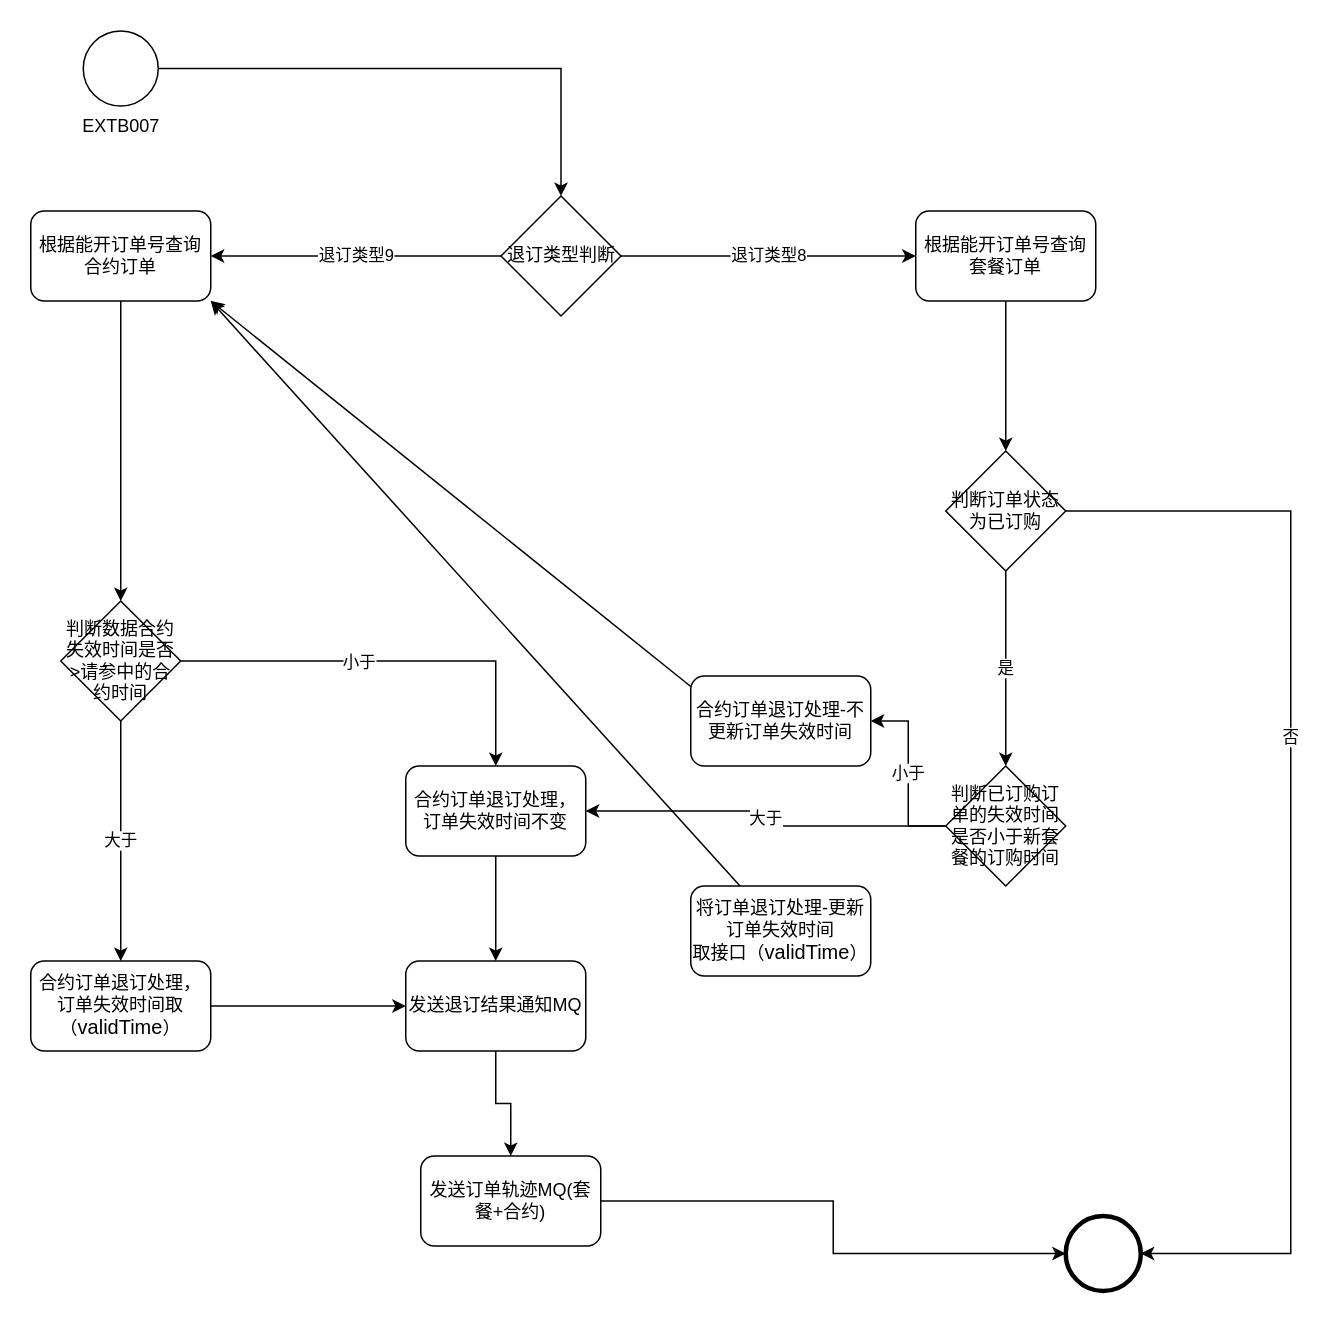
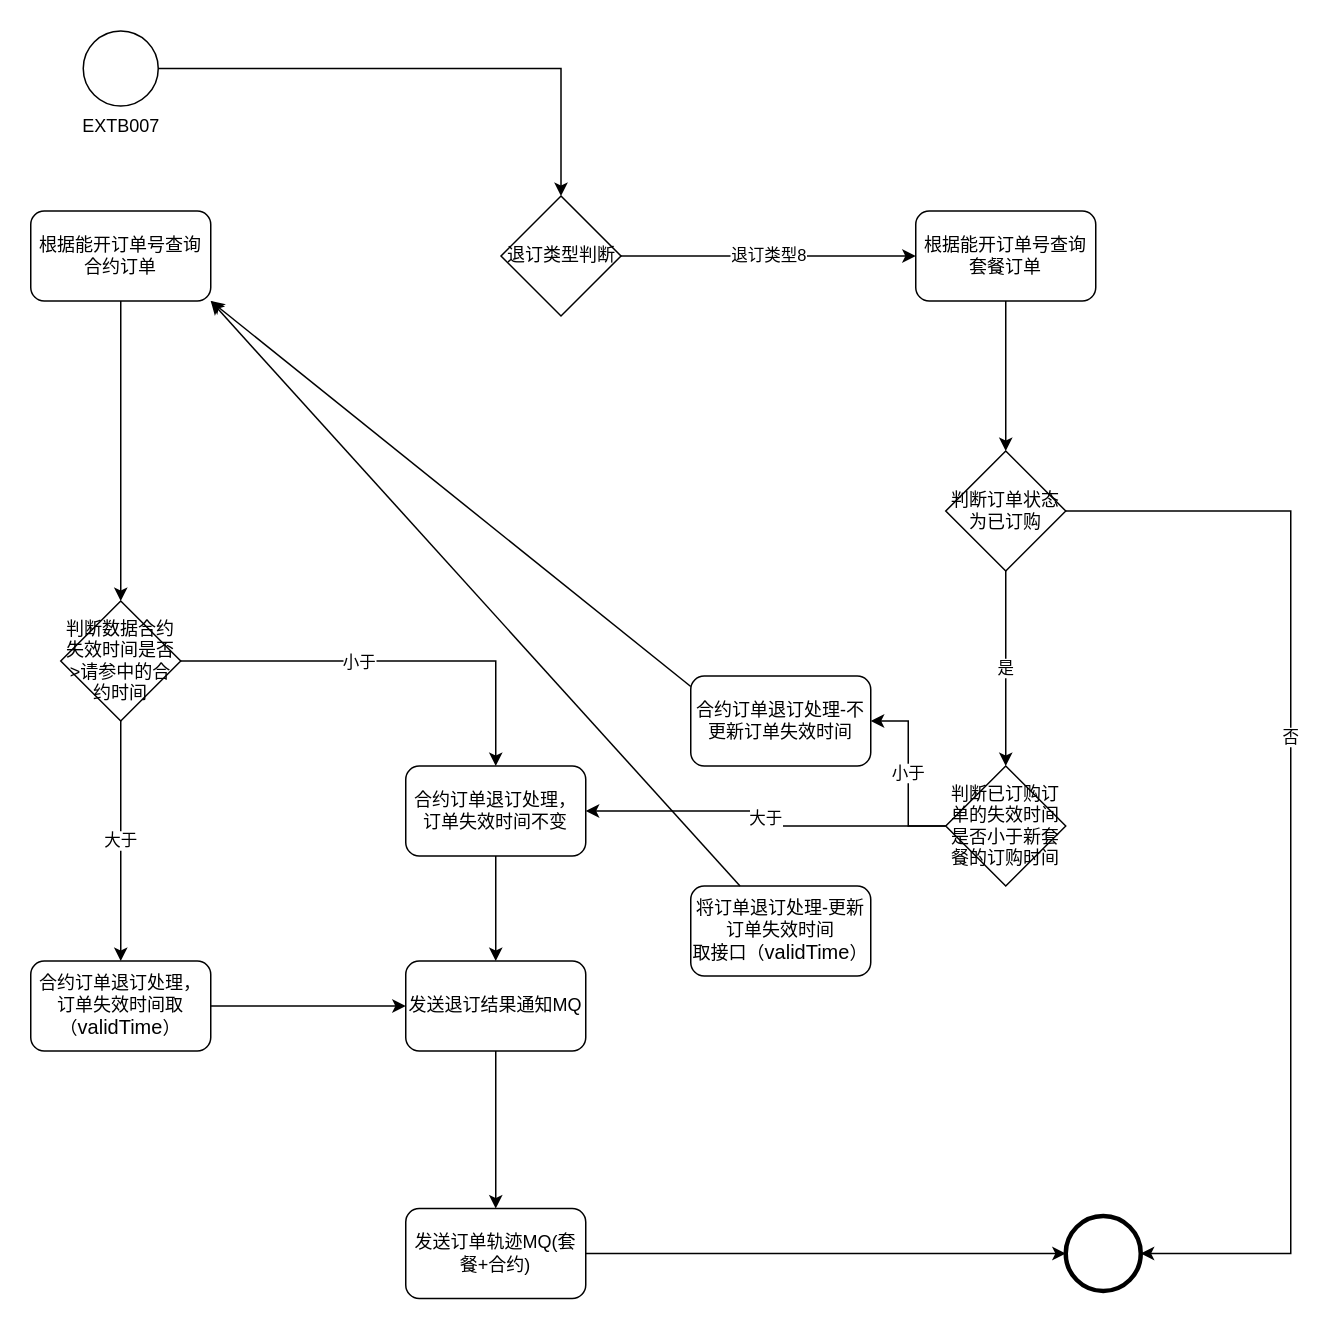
edge "退订类型判断" -> "根据能开订单号查询合约订单": removed, label "退订类型9"
node "发送订单轨迹MQ(套餐+合约)": moved (511, 1201) -> (496, 1253)
